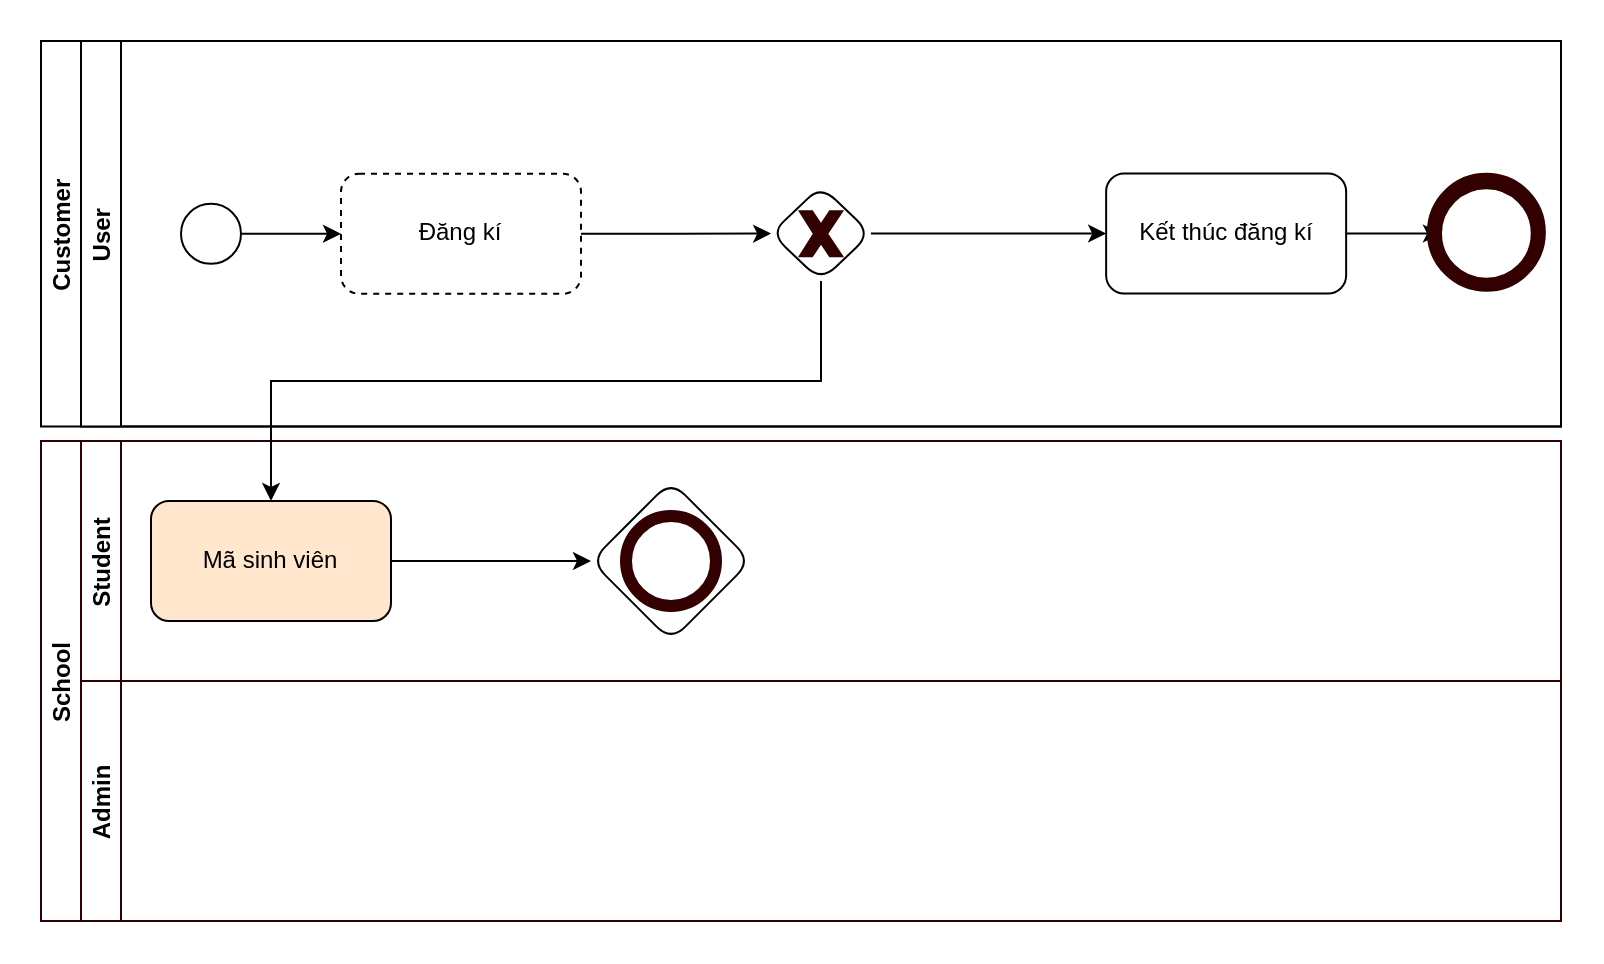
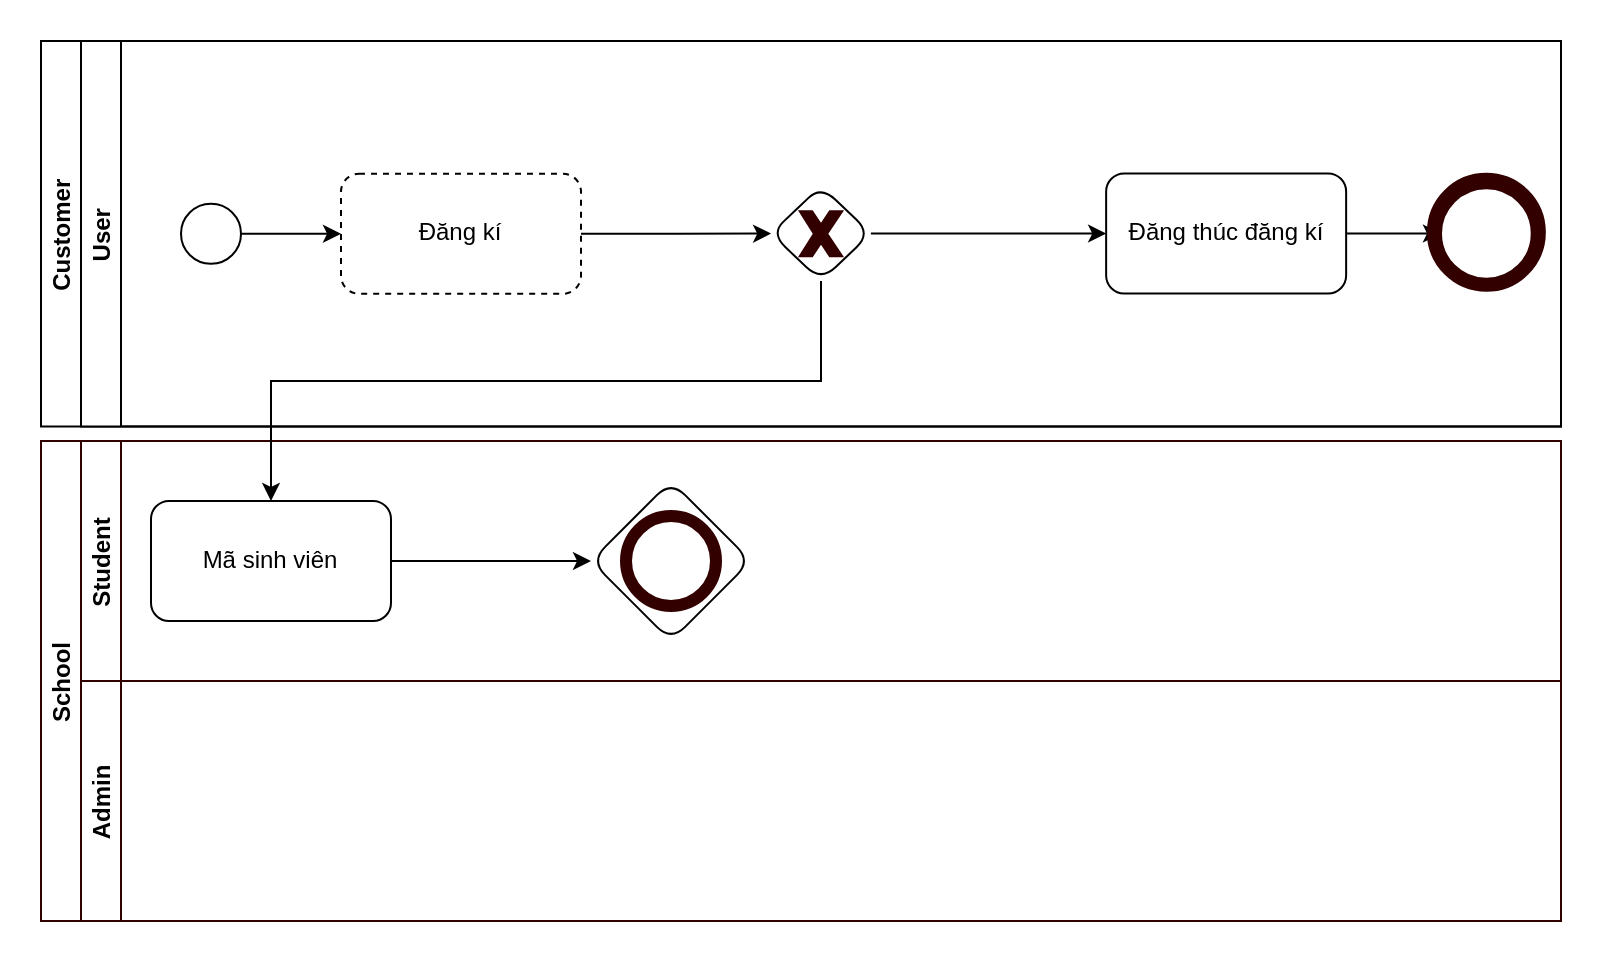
node "Kết thúc đăng kí": label "Kết thúc đăng kí" -> "Đăng thúc đăng kí"
node "Mã sinh viên": fillcolor #ffe6cc -> #ffffff
